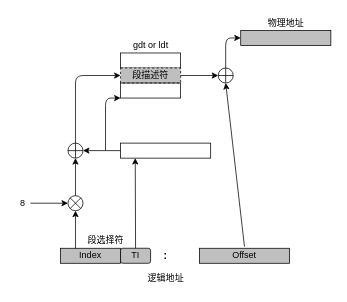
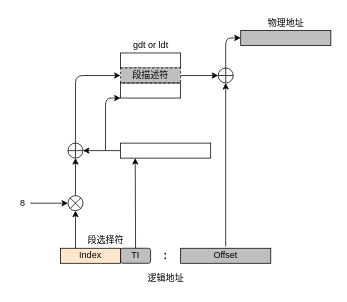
node "Index": fillcolor #bfbfbf -> #ffe6cc
node "Offset": moved (244, 255) -> (225, 255)
